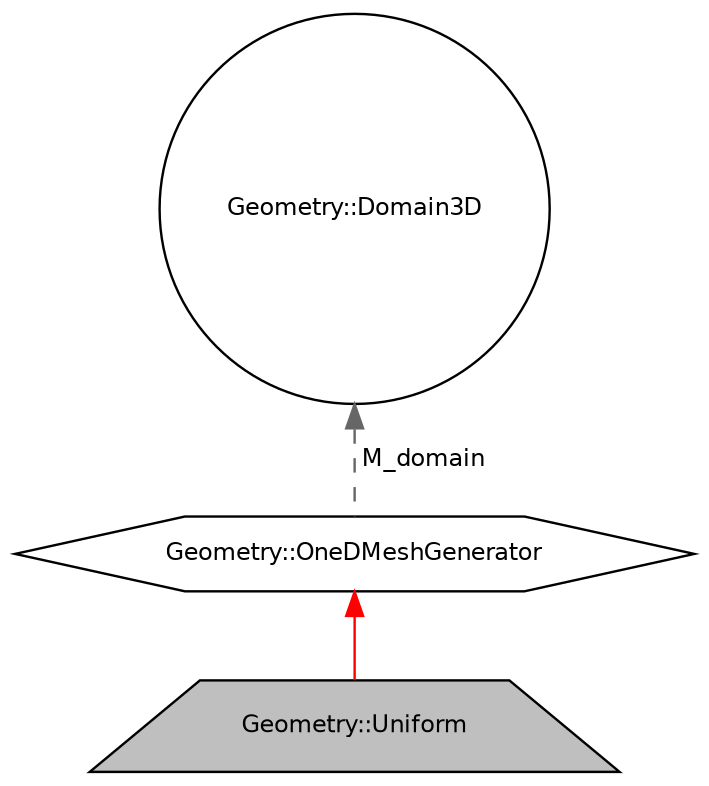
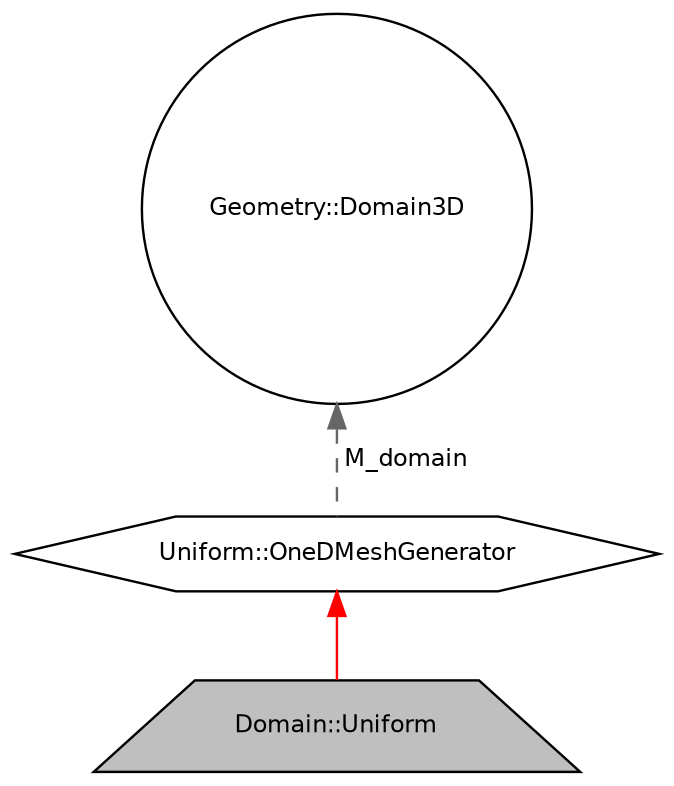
node "Geometry::OneDMeshGenerator": label "Geometry::OneDMeshGenerator" -> "Uniform::OneDMeshGenerator"
node "Geometry::Uniform": label "Geometry::Uniform" -> "Domain::Uniform"
